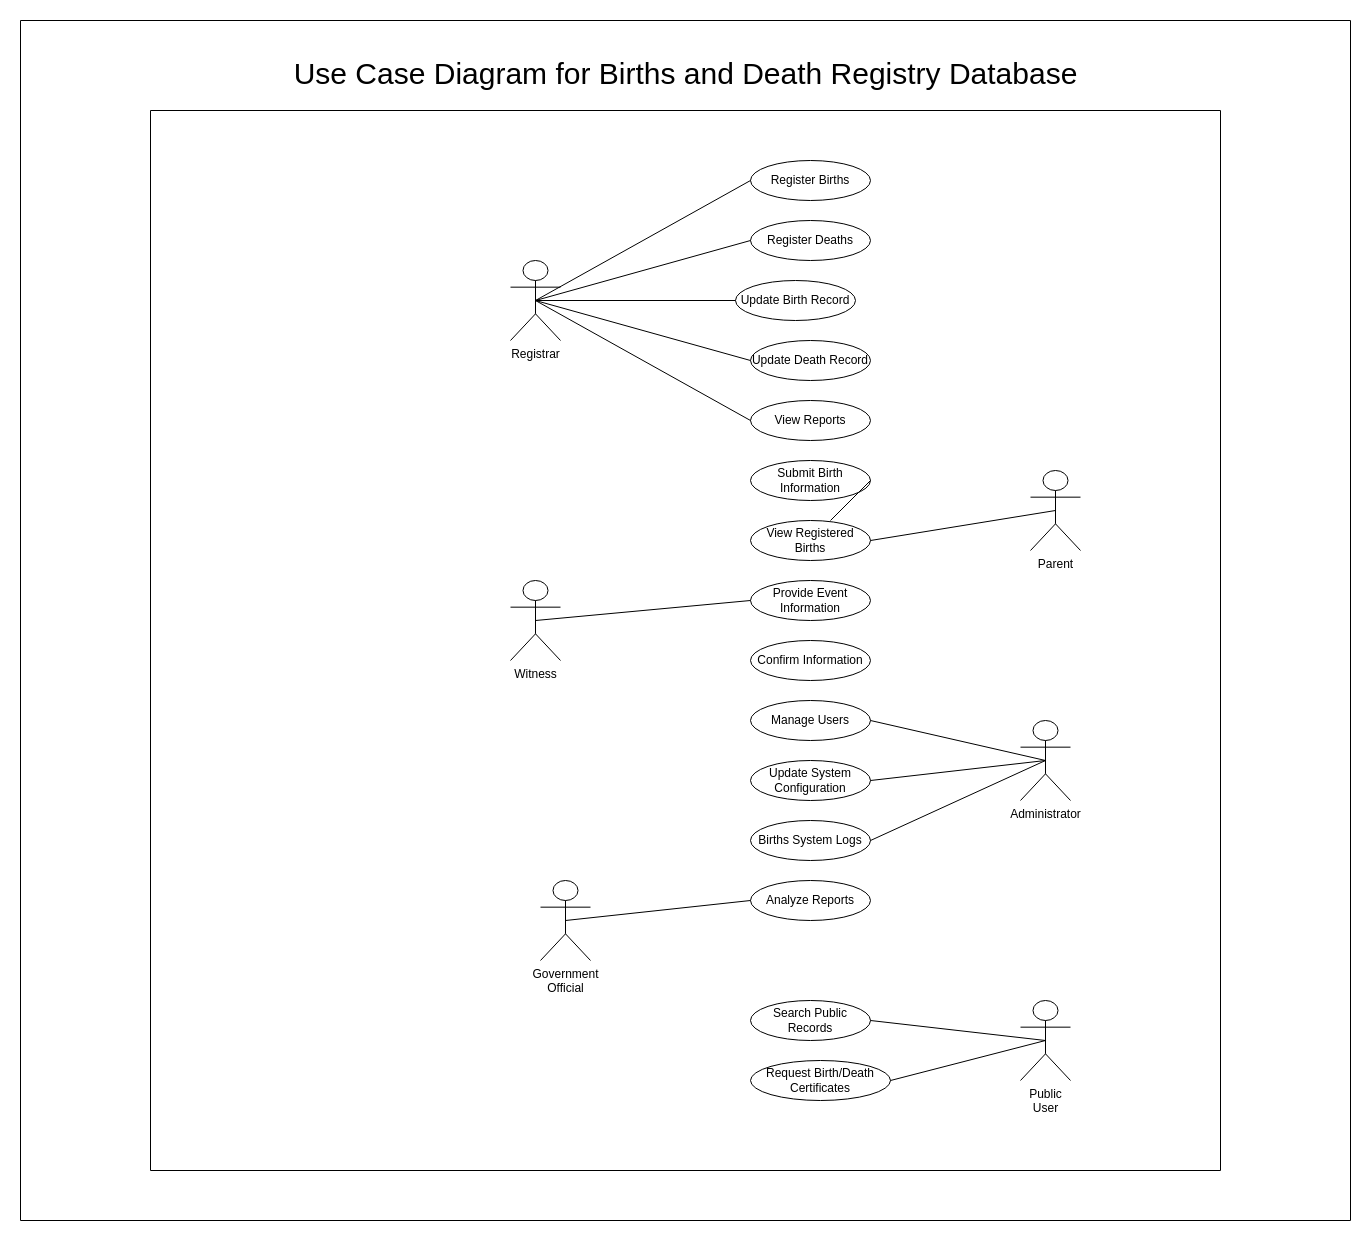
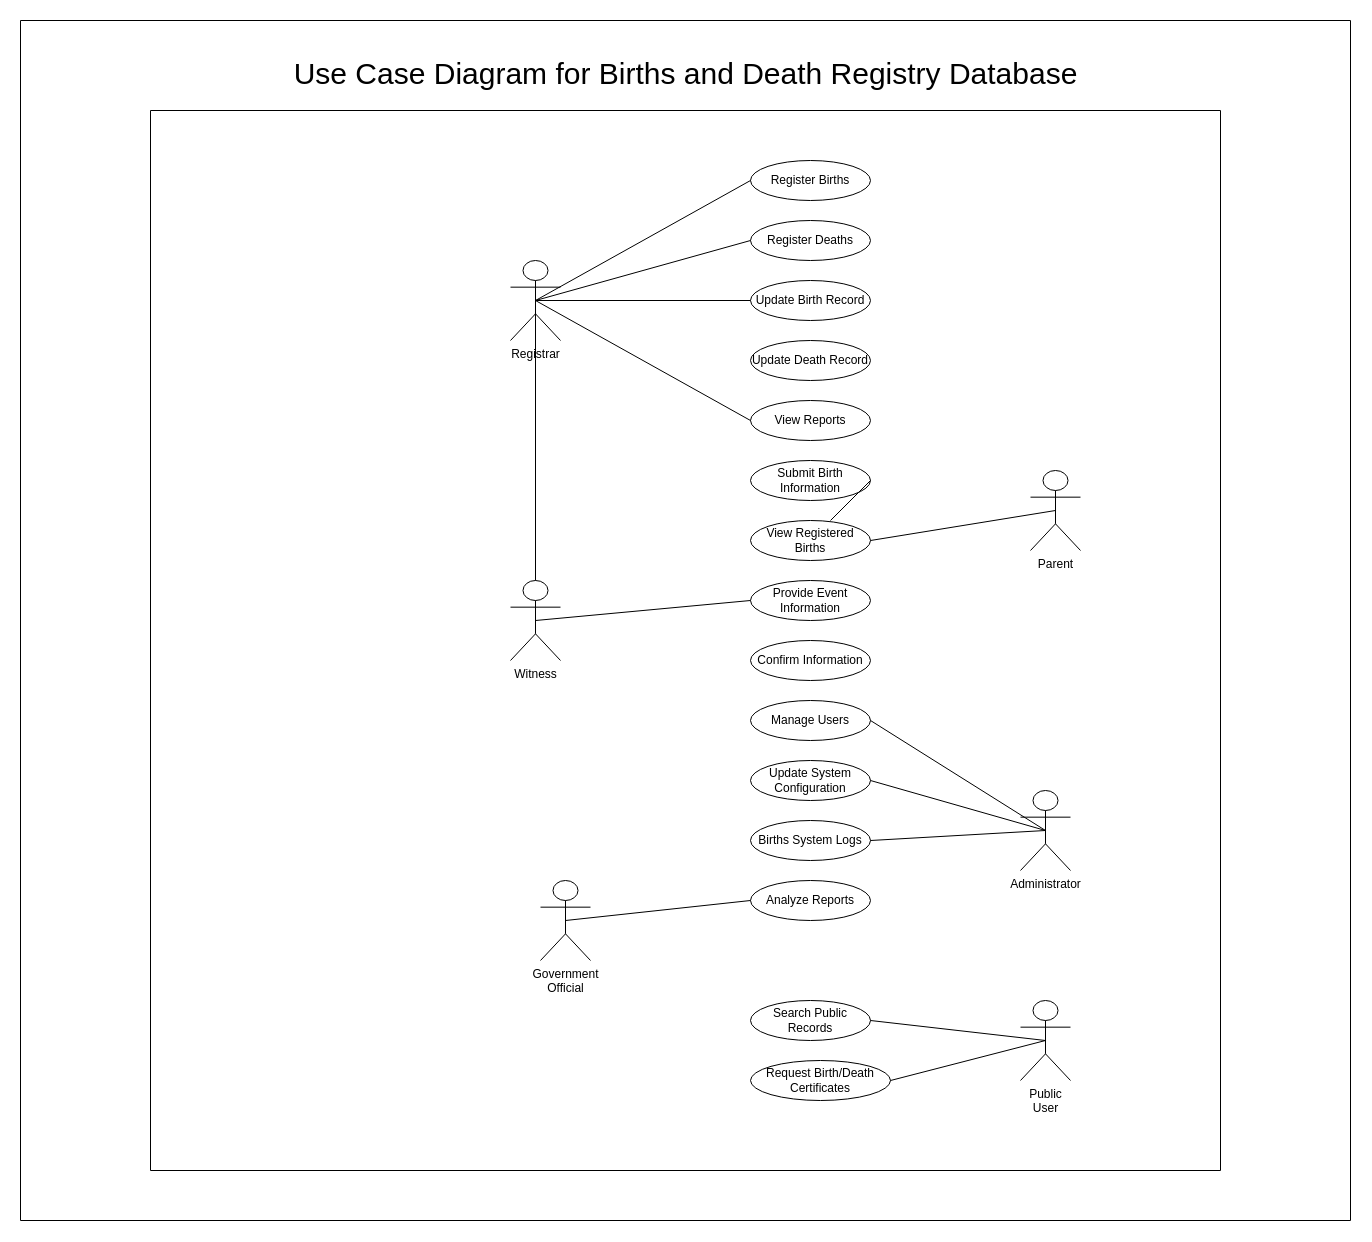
node "Update Birth Record": moved (796, 301) -> (811, 301)
edge "Registrar" -- "Update Death Record": now "Registrar" -- "Witness"
node "Administrator": moved (1046, 761) -> (1046, 831)
